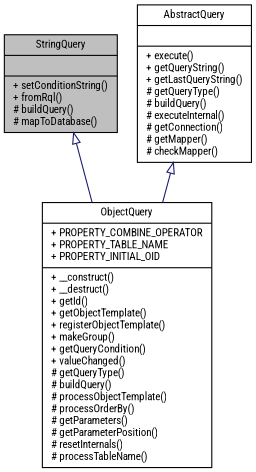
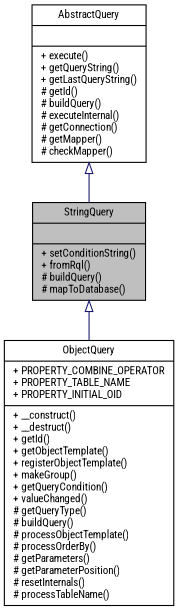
node "AbstractQuery": text "# getQueryType()" -> "# getId()"
edge "ObjectQuery" -> "AbstractQuery": now "StringQuery" -> "AbstractQuery"
